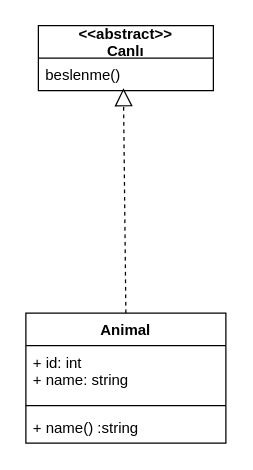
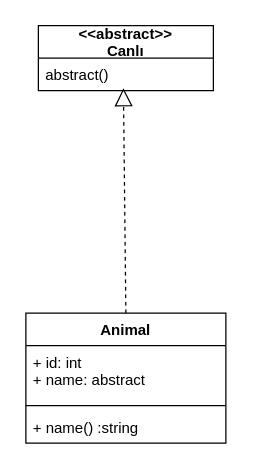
node "beslenme()": label "beslenme()" -> "abstract()"
node "+ id: int + name: string": label "+ id: int + name: string" -> "+ id: int + name: abstract"
